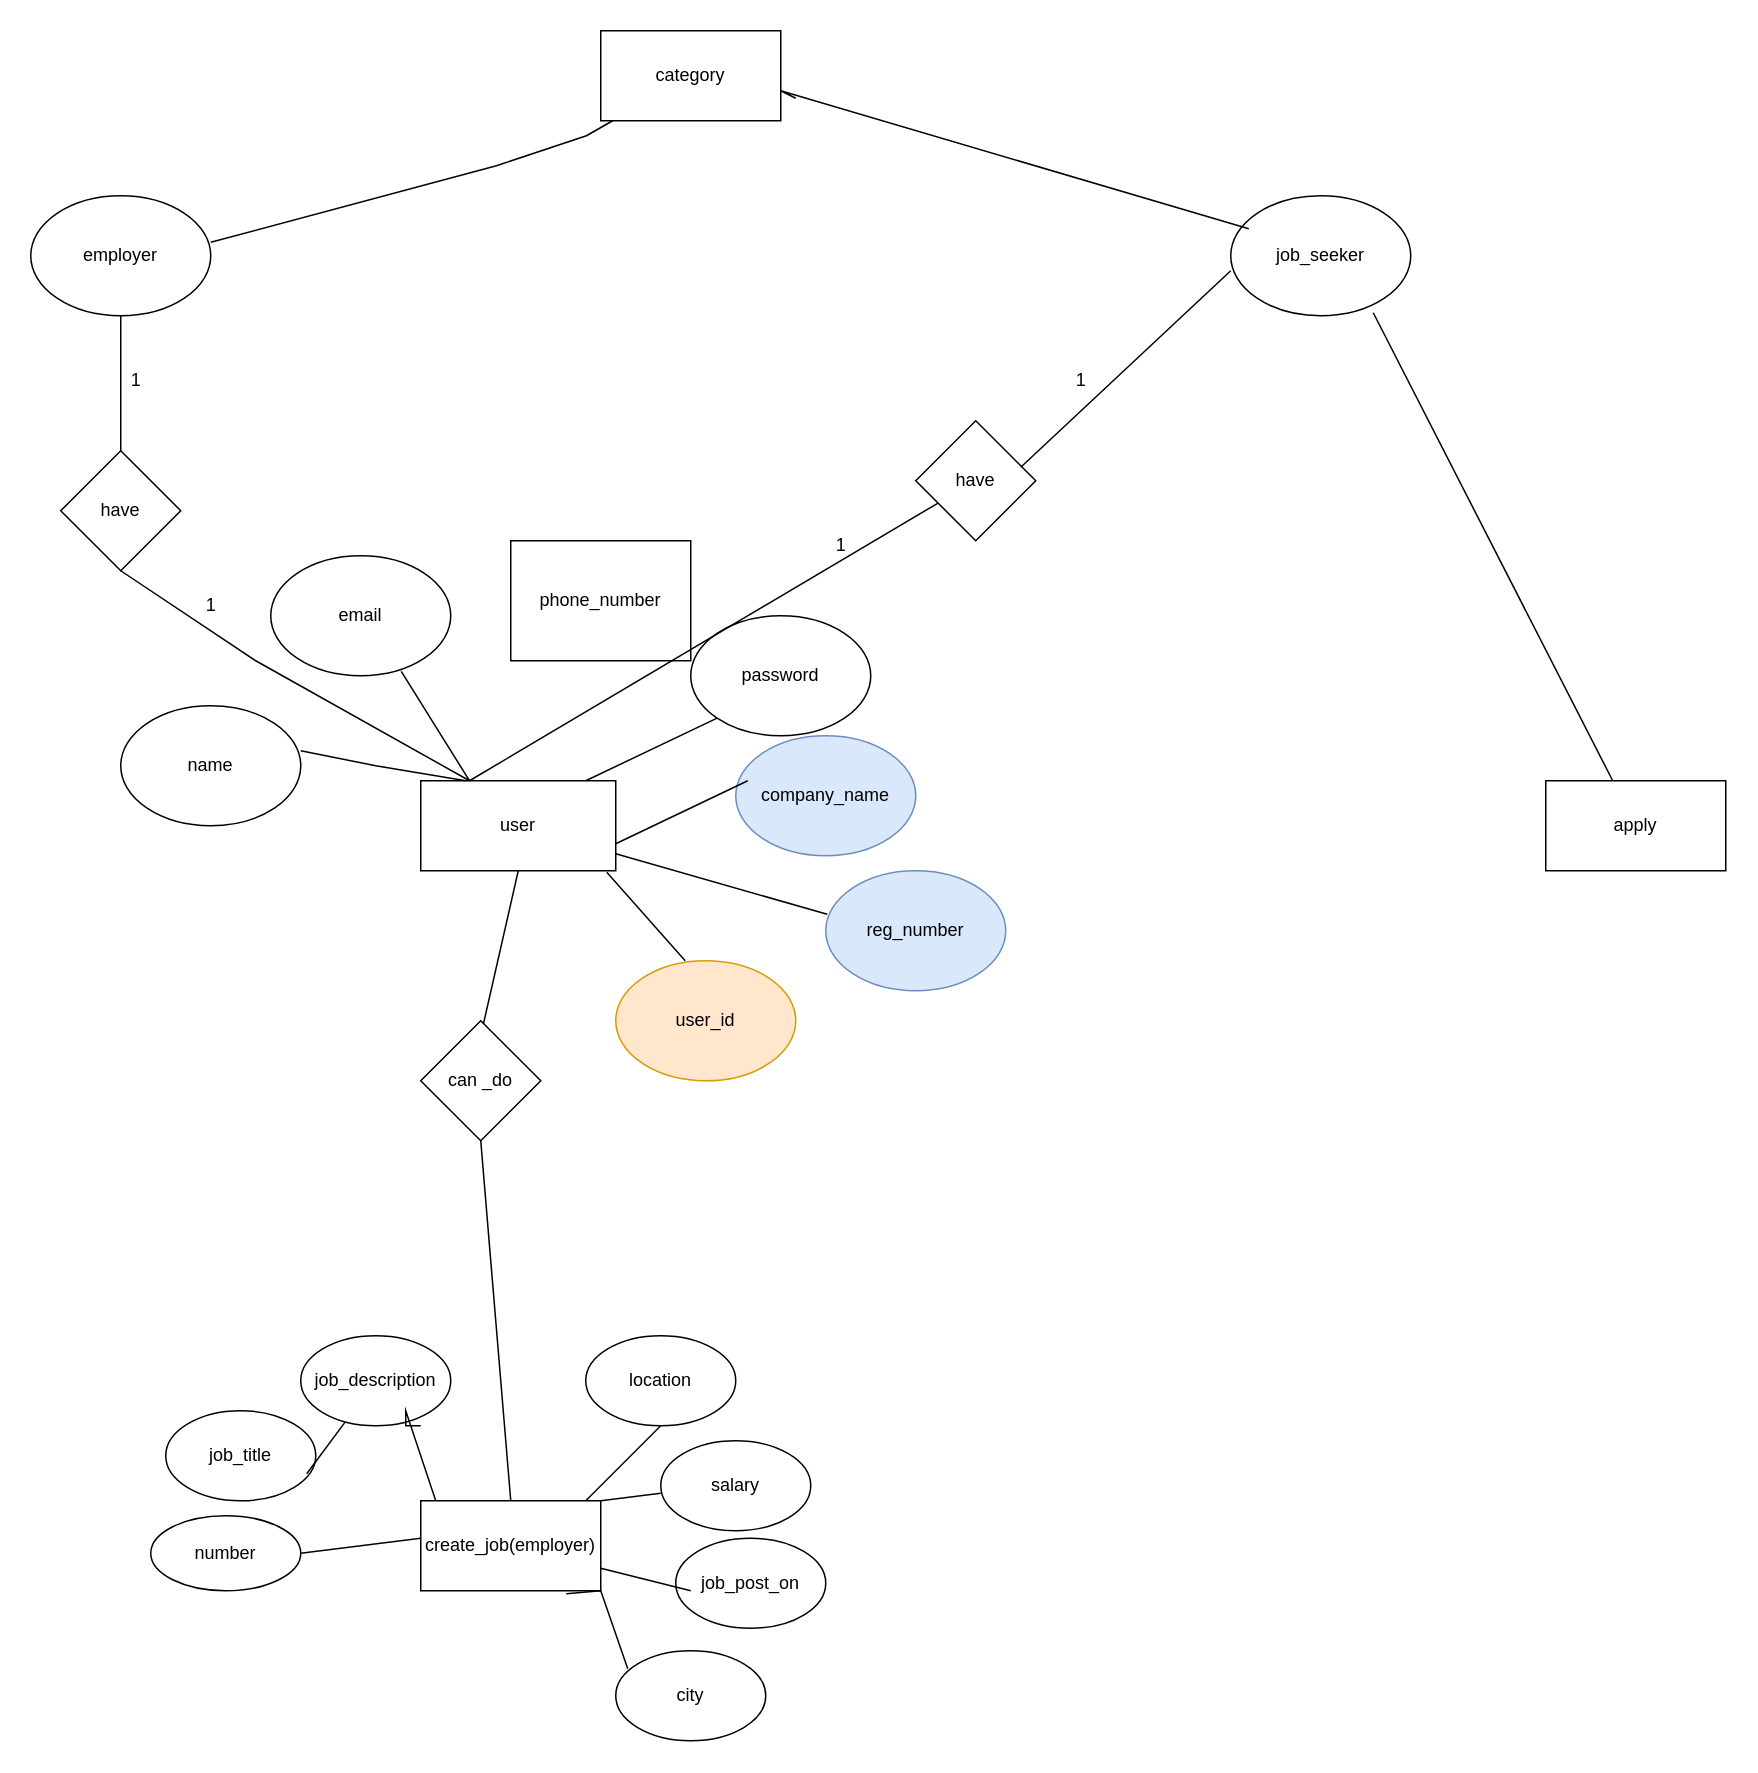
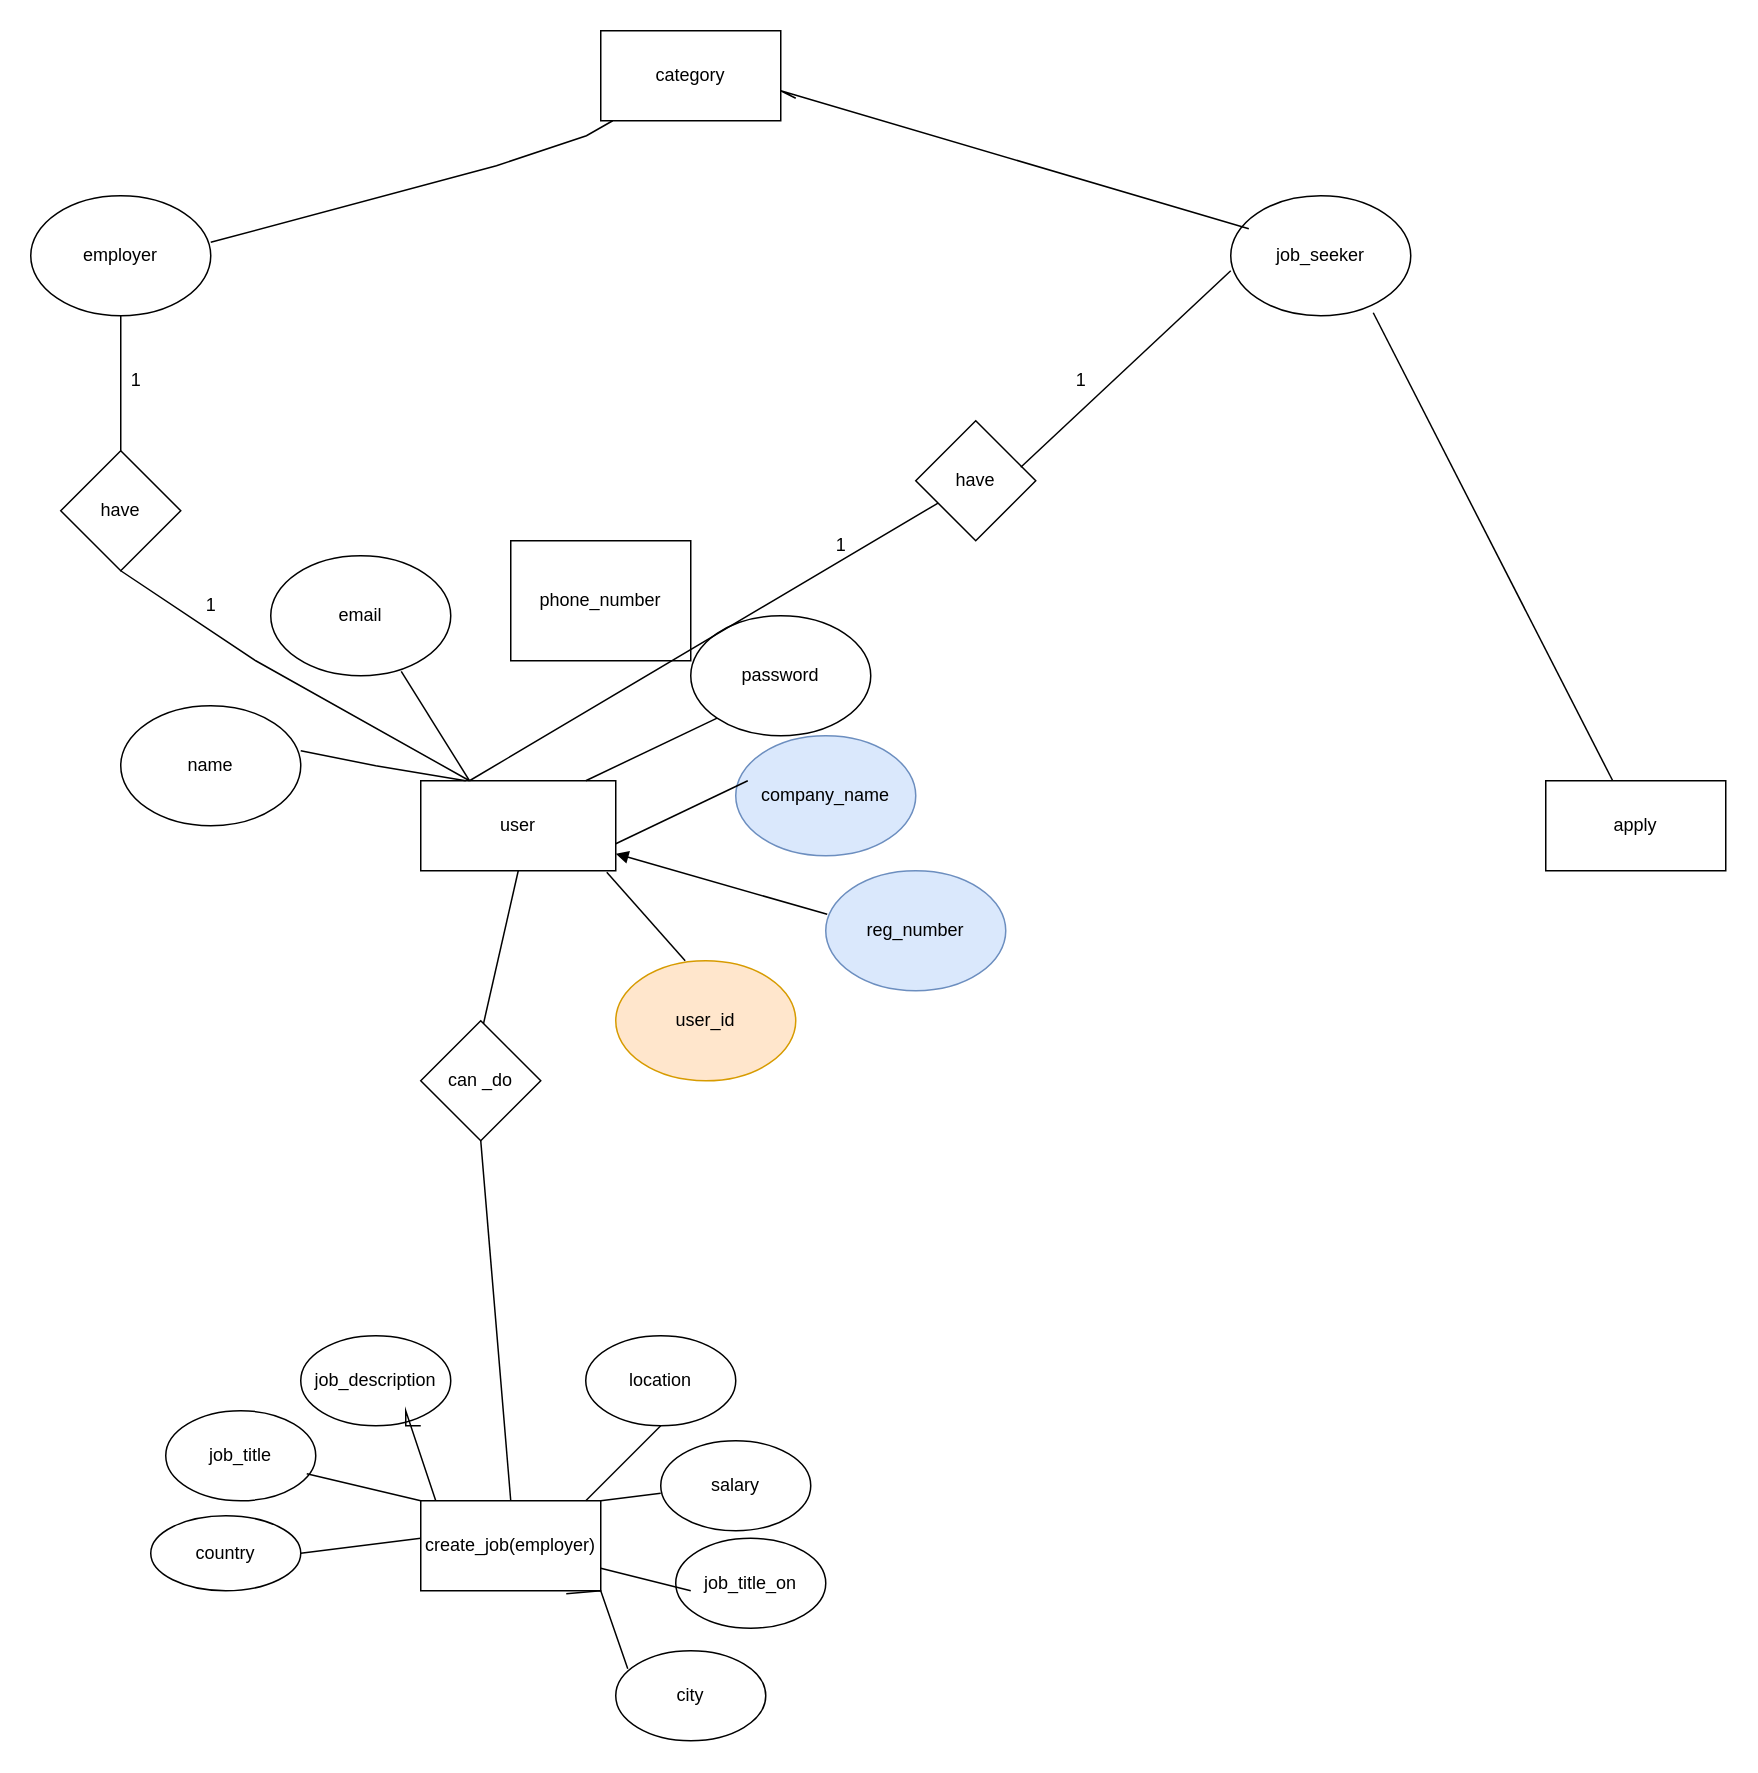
edge "user" -- "reg_number": arrowhead none -> block
edge "job_description" -- "job_title": now "create_job(employer)" -- "job_title"
node "number": label "number" -> "country"
node "job_post_on": label "job_post_on" -> "job_title_on"
